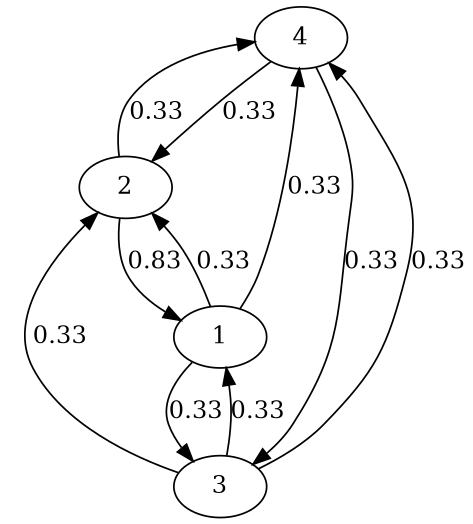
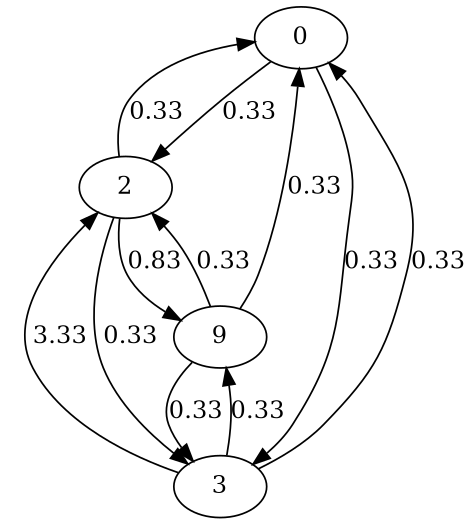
node "4": label "4" -> "0"
edge "3" -> "2": label "0.33" -> "3.33"
node "1": label "1" -> "9"
edge "2" -> "3": added, label "0.33"
